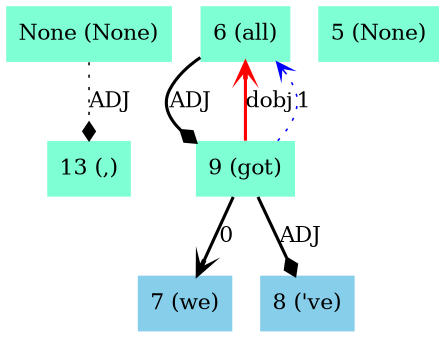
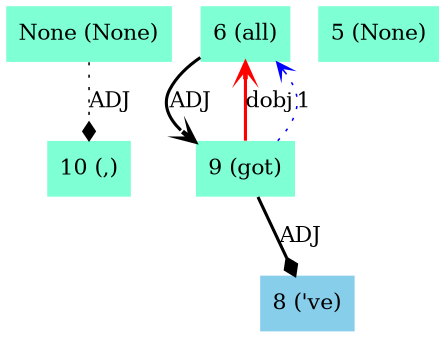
edge "6 (all)" -> "9 (got)": arrowhead diamond -> vee
node "13 (,)": label "13 (,)" -> "10 (,)"
node "7 (we)": removed
